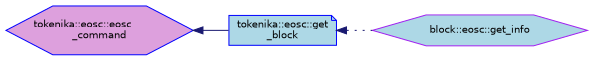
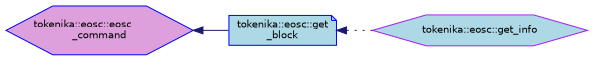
node "block::eosc::get_info": label "block::eosc::get_info" -> "tokenika::eosc::get_info"
